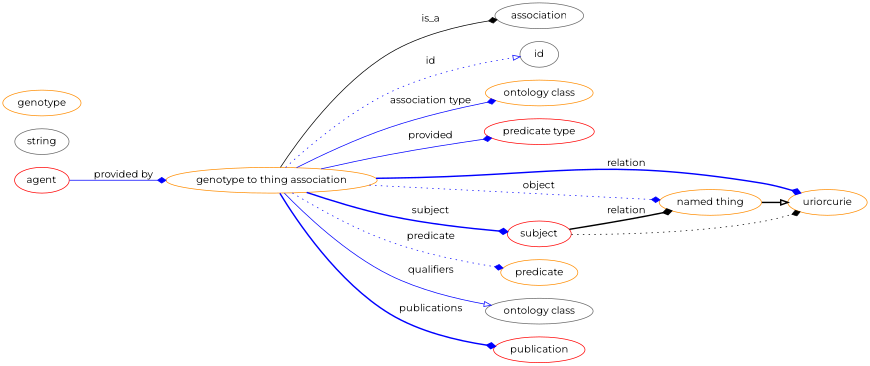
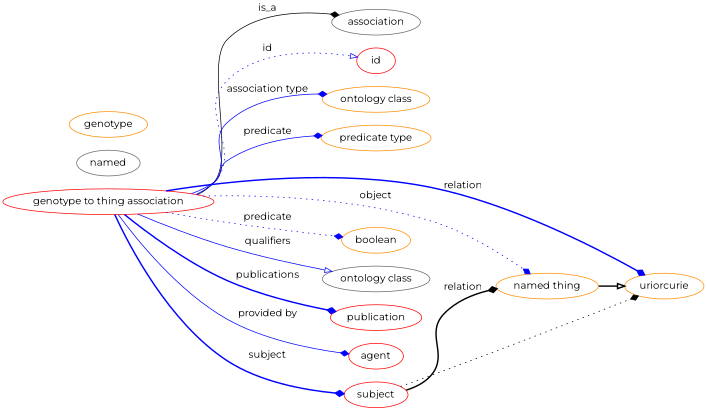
node "id": color gray40 -> red
node "predicate type": color red -> darkorange
edge "genotype to thing association" -> "predicate type": label "provided" -> "predicate"
node "string": label "string" -> "named"
edge "agent" -> "genotype to thing association": reversed
node "genotype to thing association": color darkorange -> red
node "predicate": label "predicate" -> "boolean"
